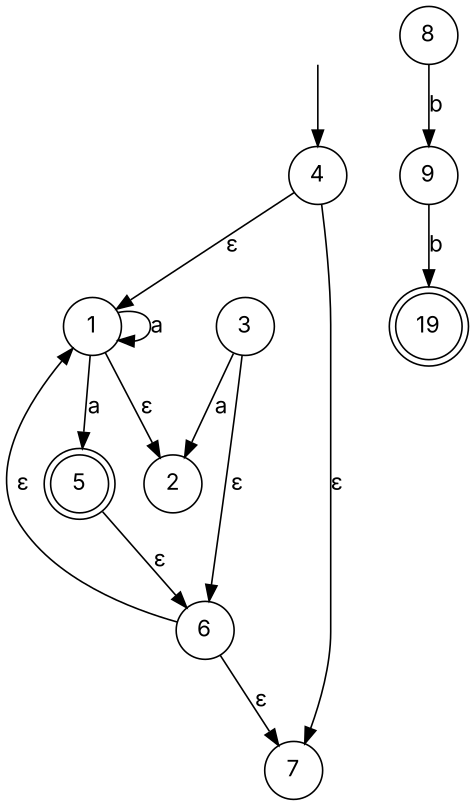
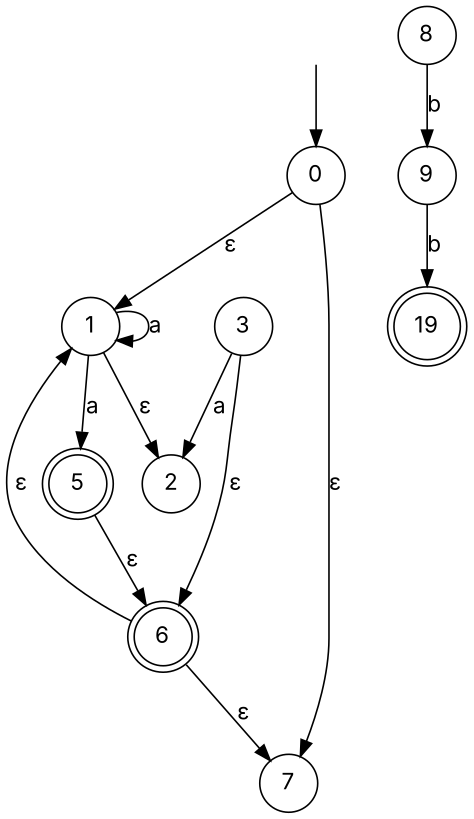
node "4": label "4" -> "0"
node "6": shape circle -> doublecircle
